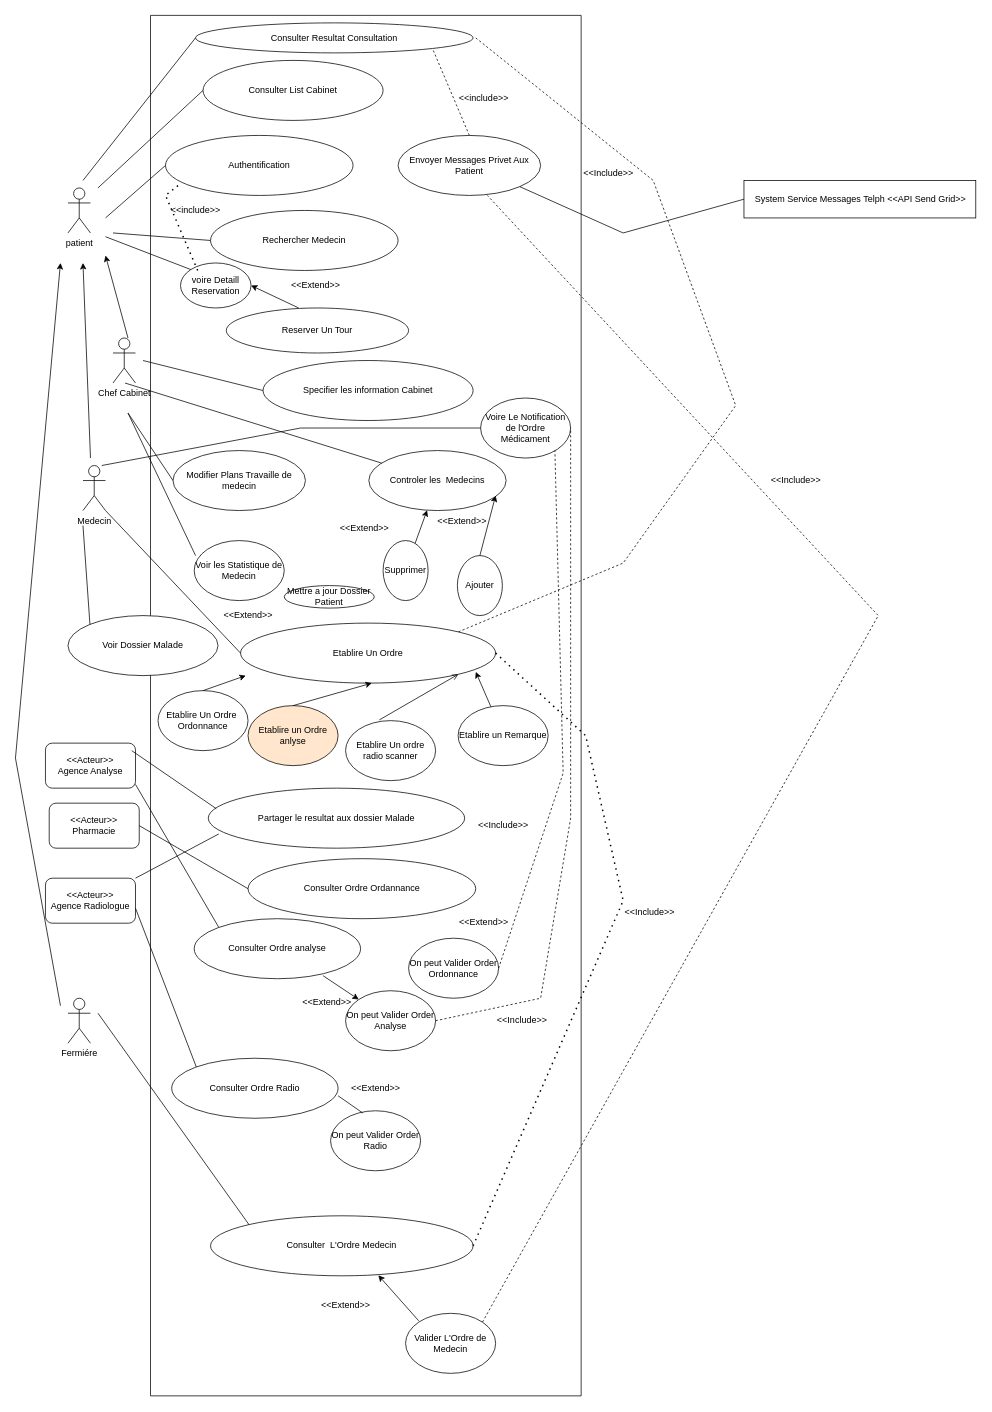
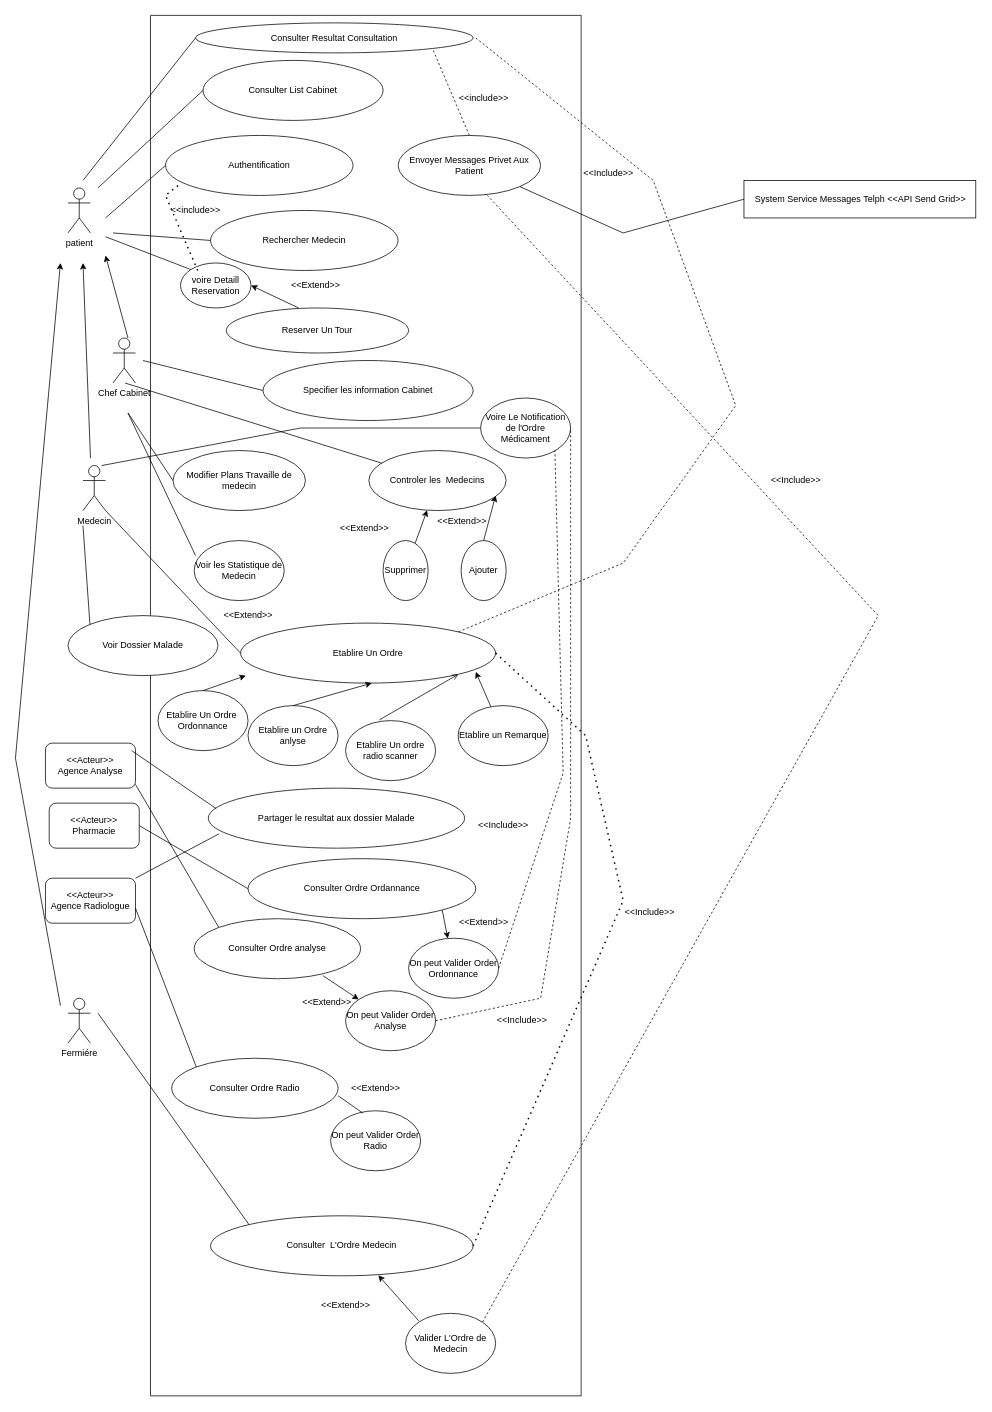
node "Ajouter": moved (480, 585) -> (483, 570)
node "Mettre a jour Dossier Patient": removed
node "Etablire un Ordre anlyse": fillcolor #ffe6cc -> #ffffff
edge "Consulter Ordre Ordannance" -> "On peut Valider Order Ordonnance": added
